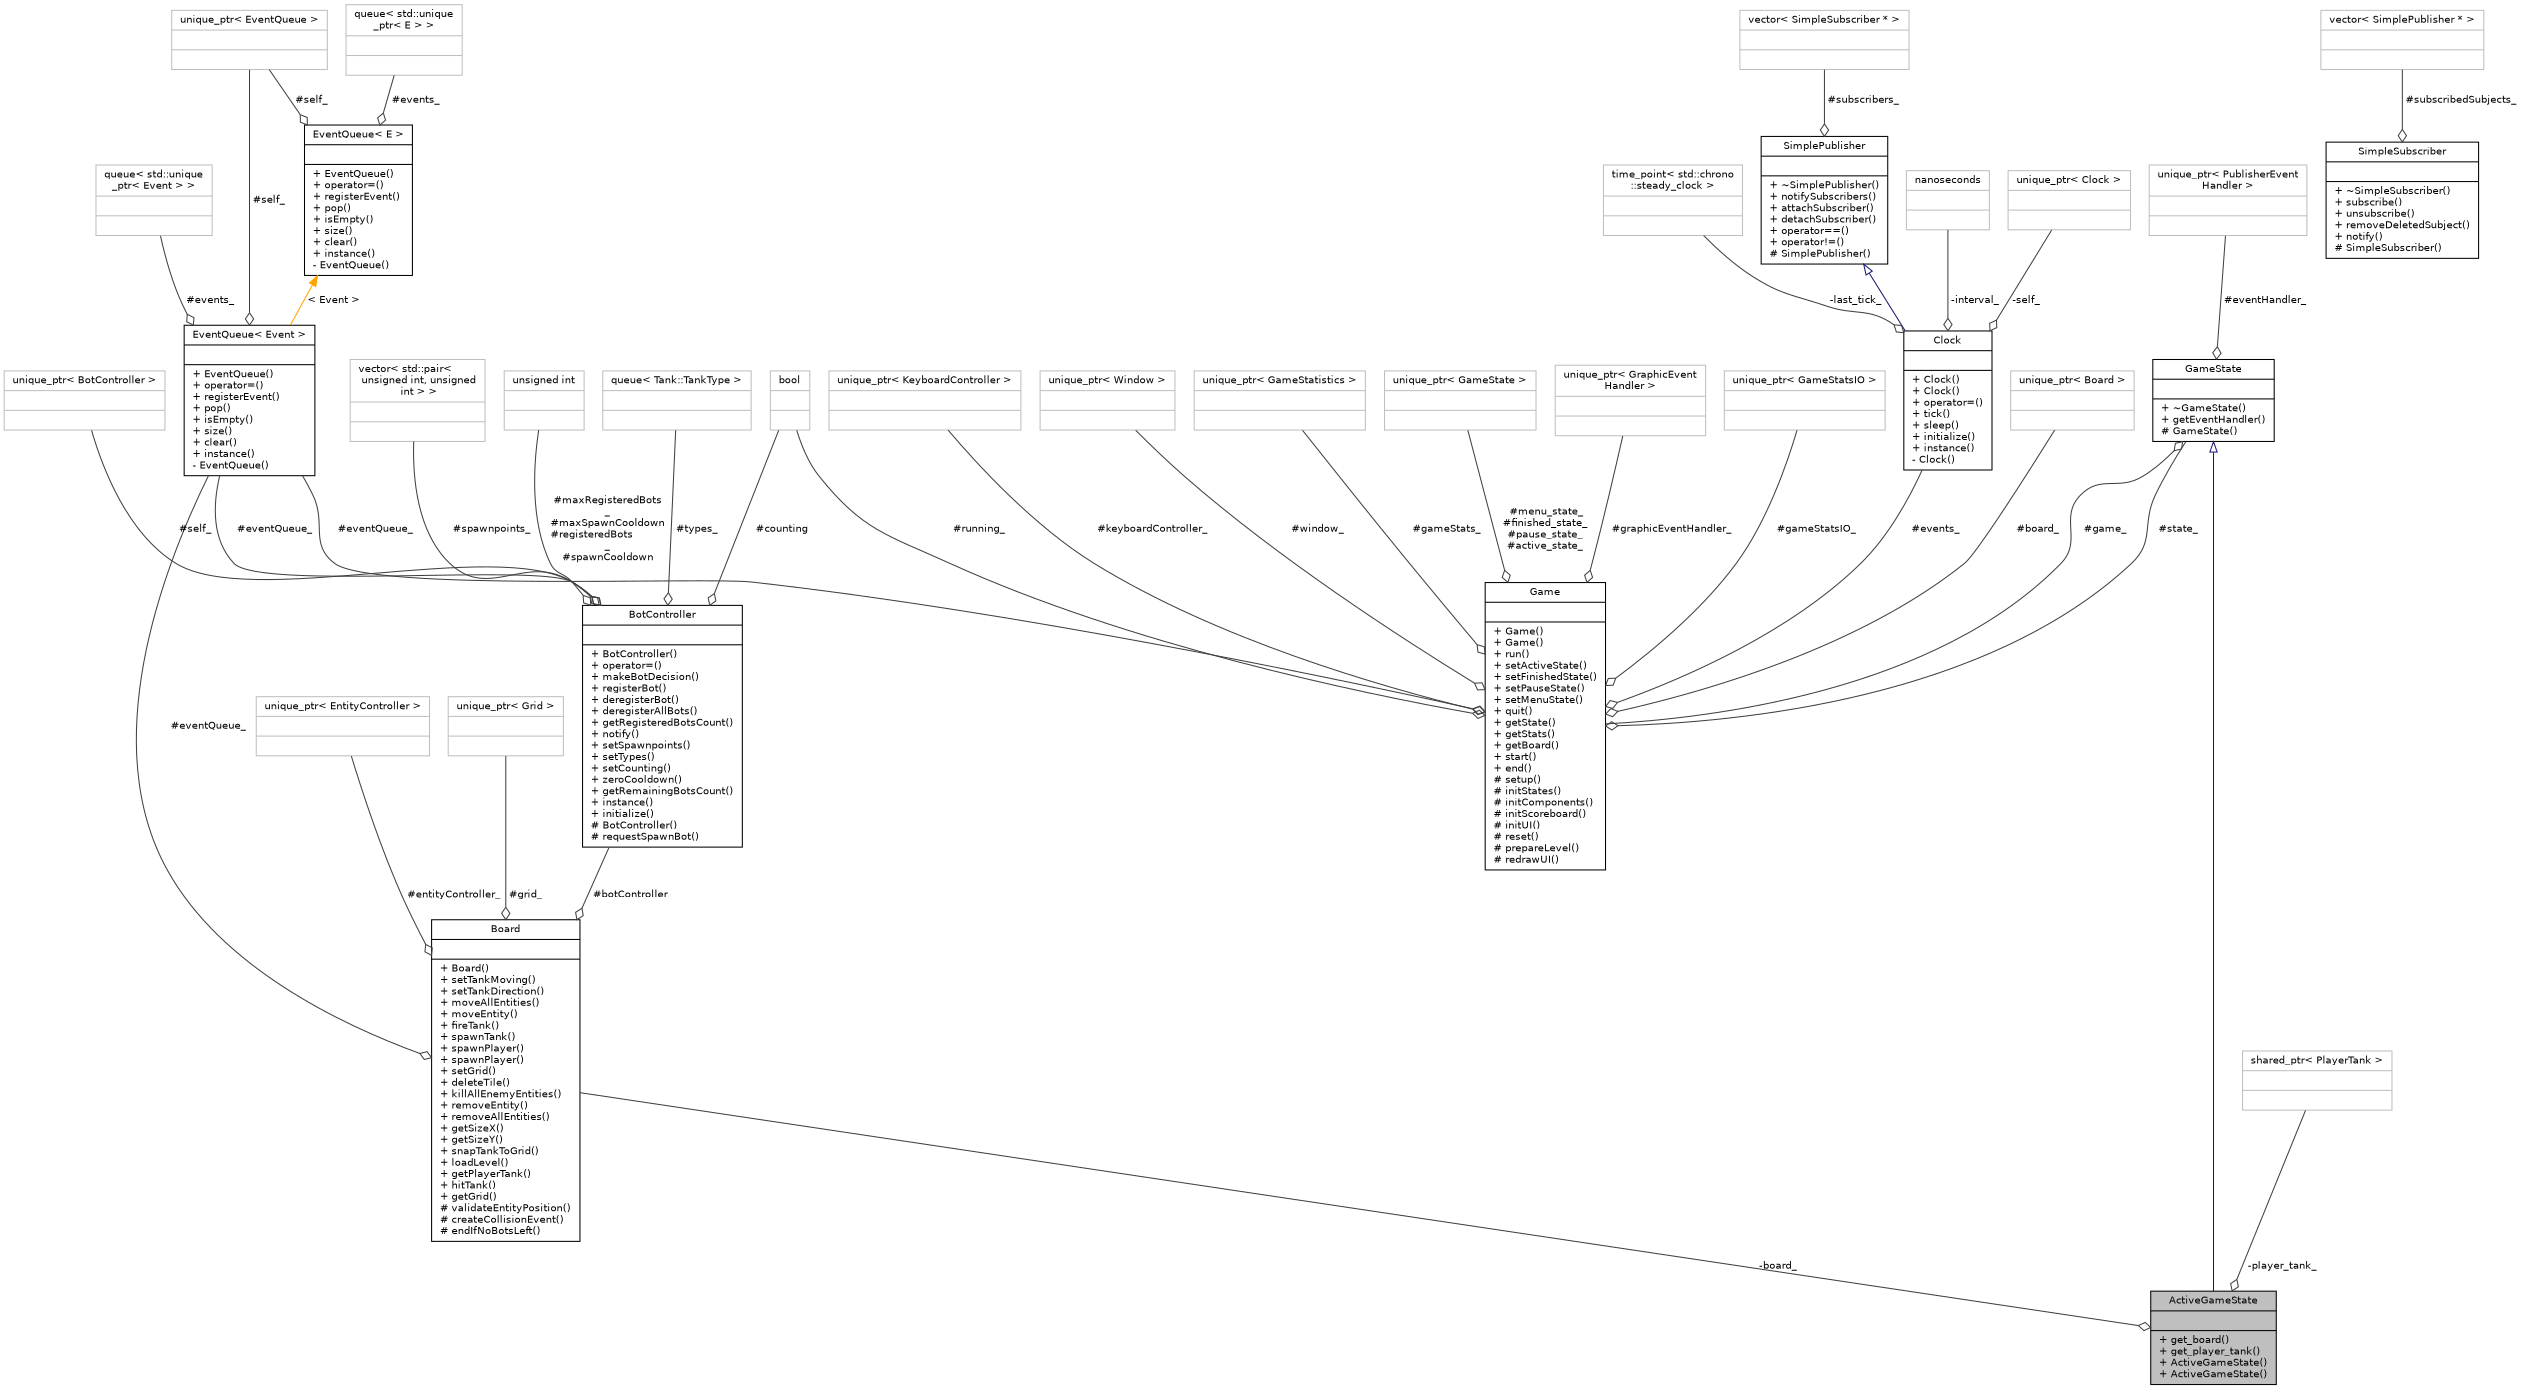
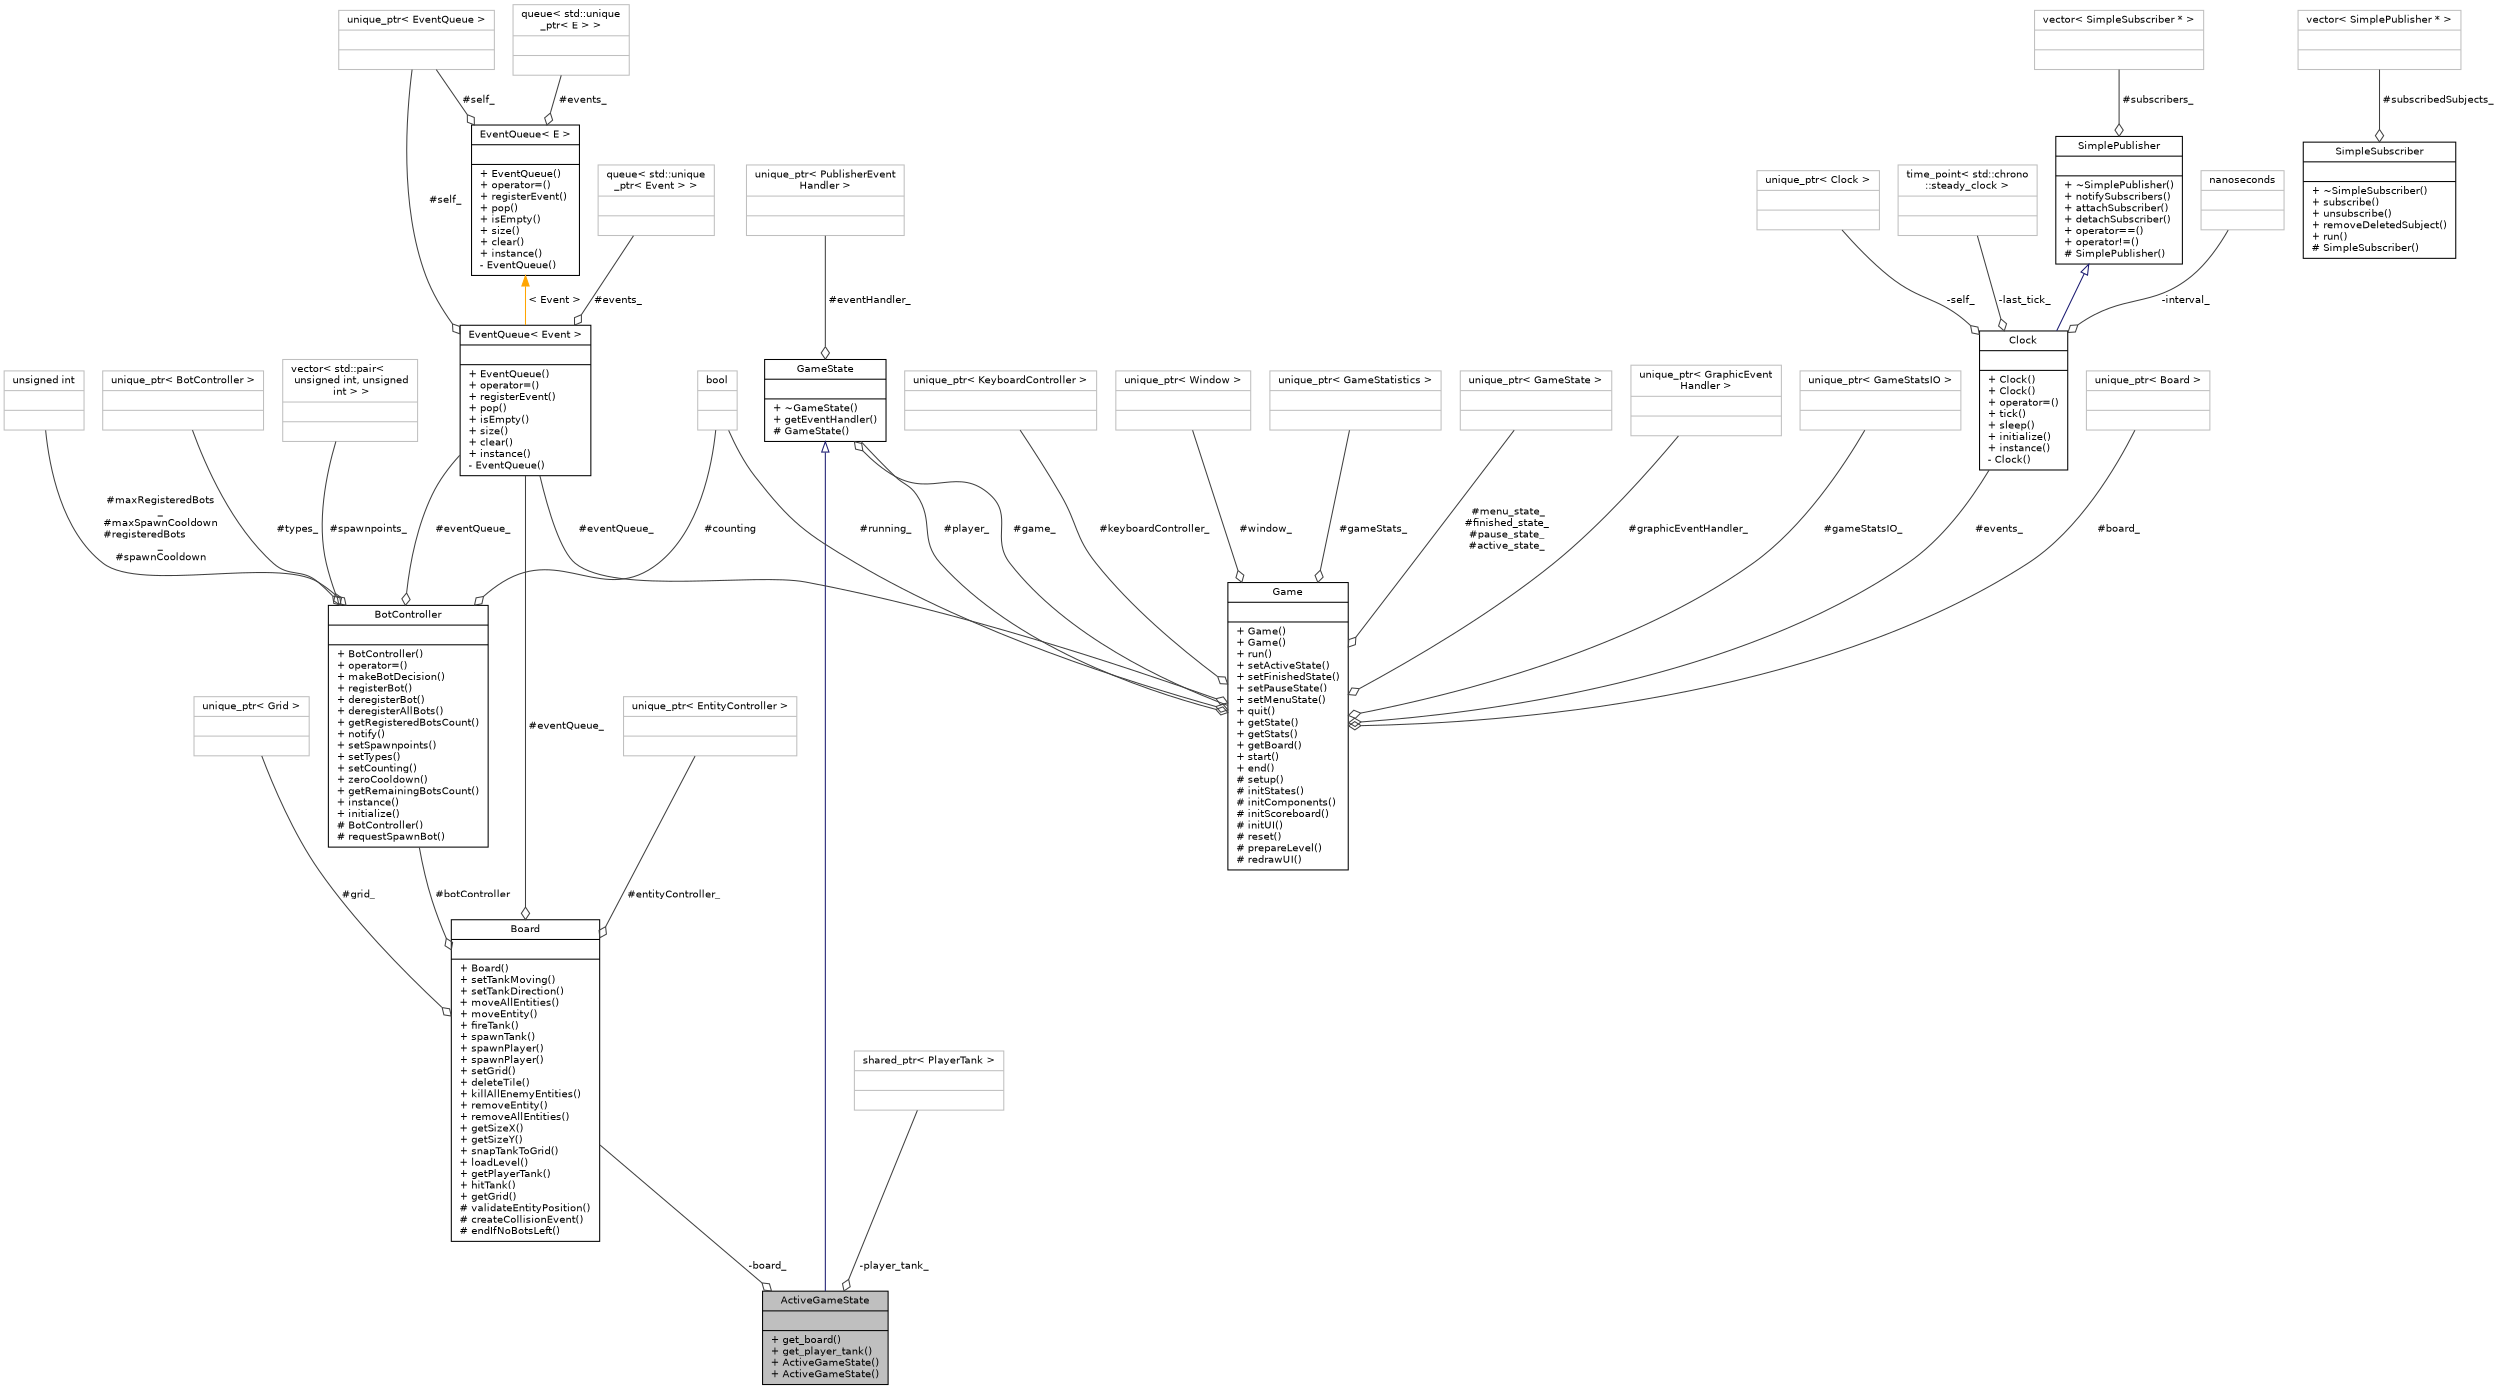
node "SimpleSubscriber": text "+ notify()" -> "+ run()"
node "queue< Tank::TankType >": removed
edge "unique_ptr< BotController >" -> "BotController": label " #self_" -> " #types_"
edge "GameState" -> "Game": label " #state_" -> " #player_"
